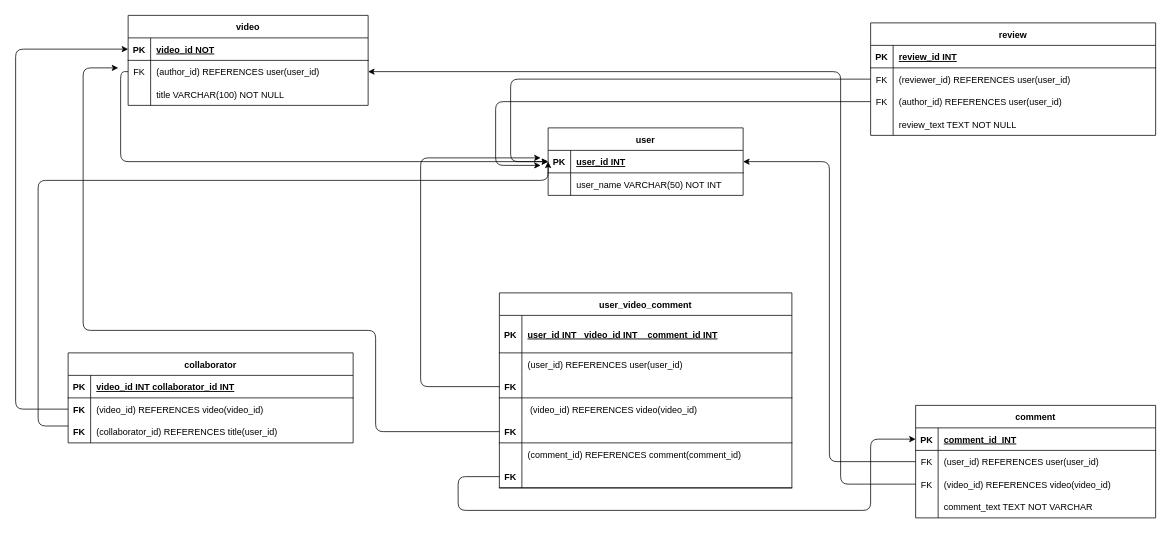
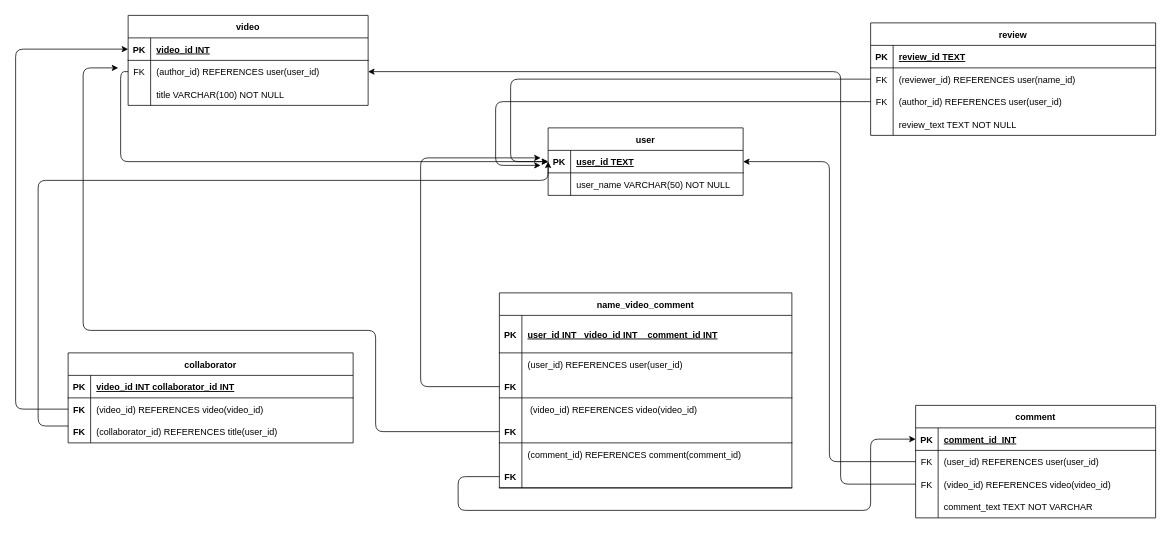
node "video_id NOT": label "video_id NOT" -> "video_id INT"
node "review_id INT": label "review_id INT" -> "review_id TEXT"
node "(reviewer_id) REFERENCES user(user_id)": label "(reviewer_id) REFERENCES user(user_id)" -> "(reviewer_id) REFERENCES user(name_id)"
node "user_id INT": label "user_id INT" -> "user_id TEXT"
node "user_name VARCHAR(50) NOT INT": label "user_name VARCHAR(50) NOT INT" -> "user_name VARCHAR(50) NOT NULL"
node "user_video_comment": label "user_video_comment" -> "name_video_comment"
